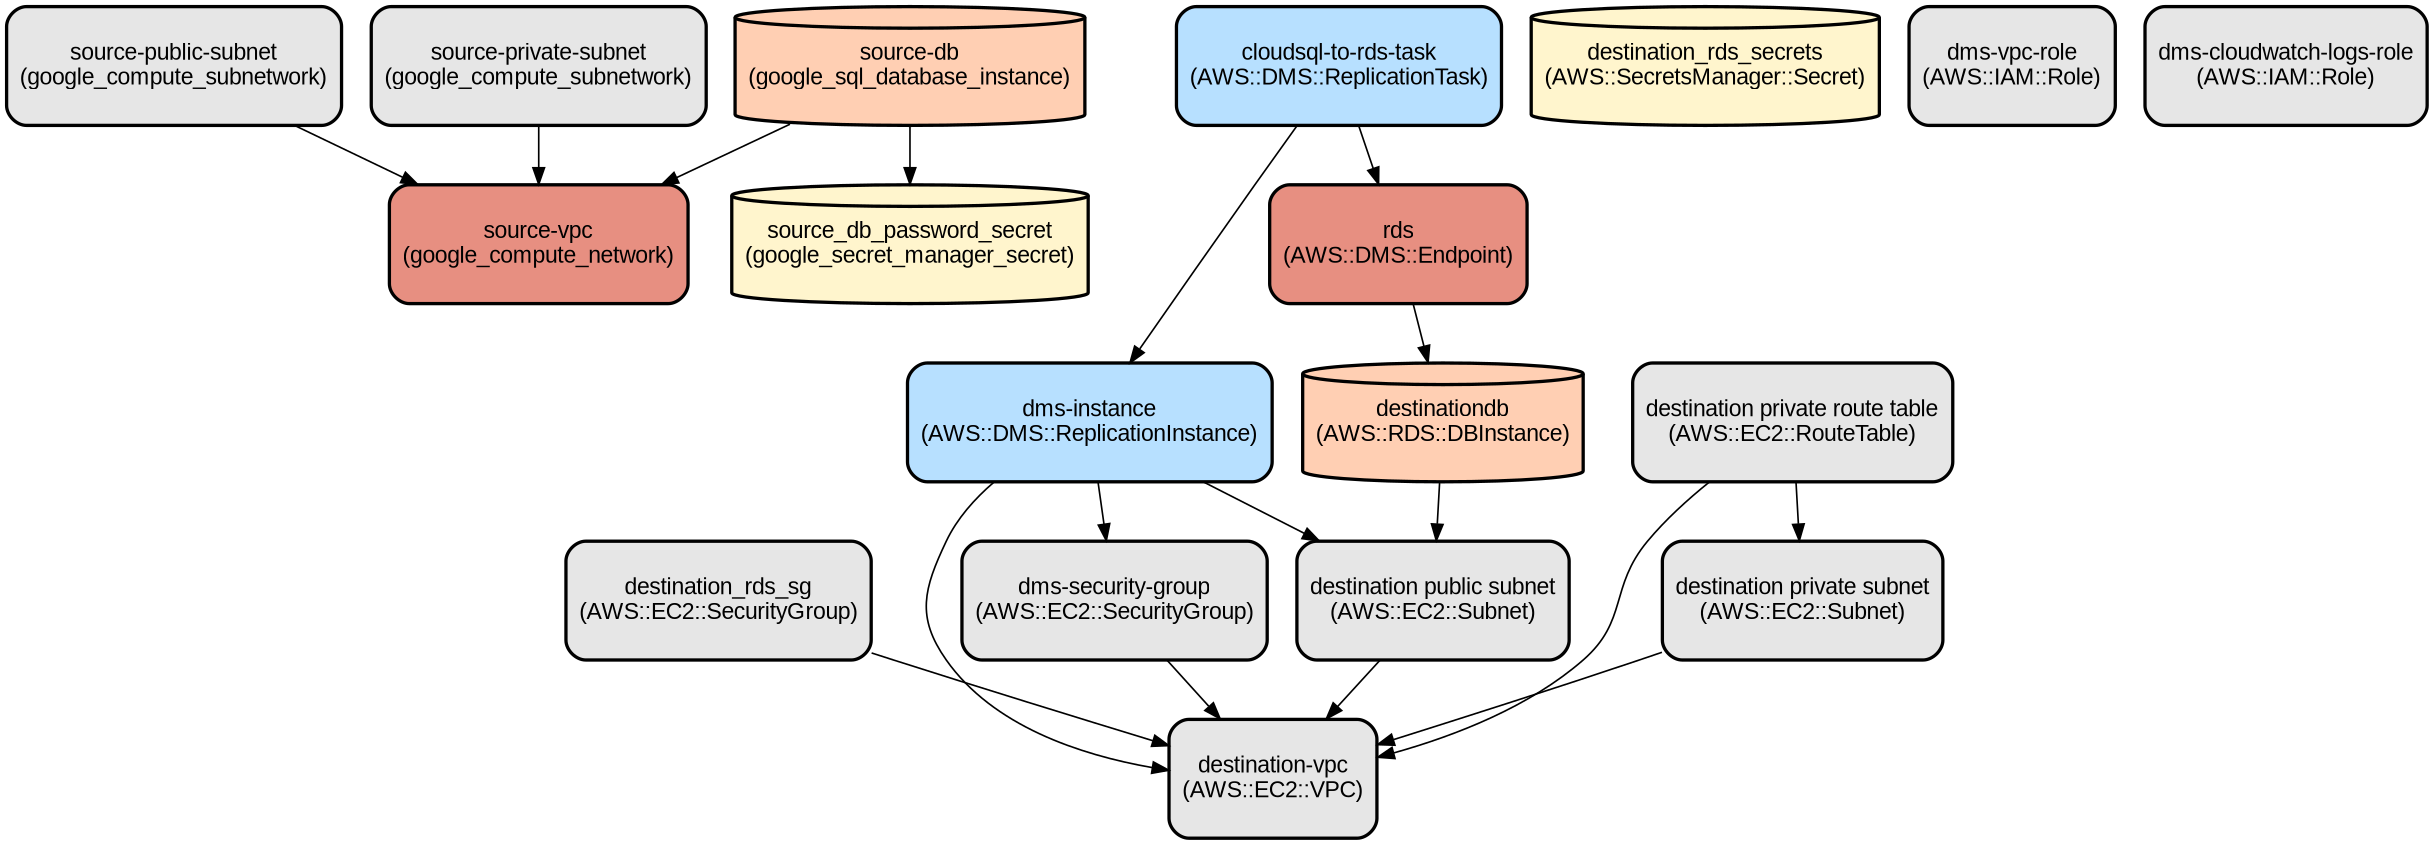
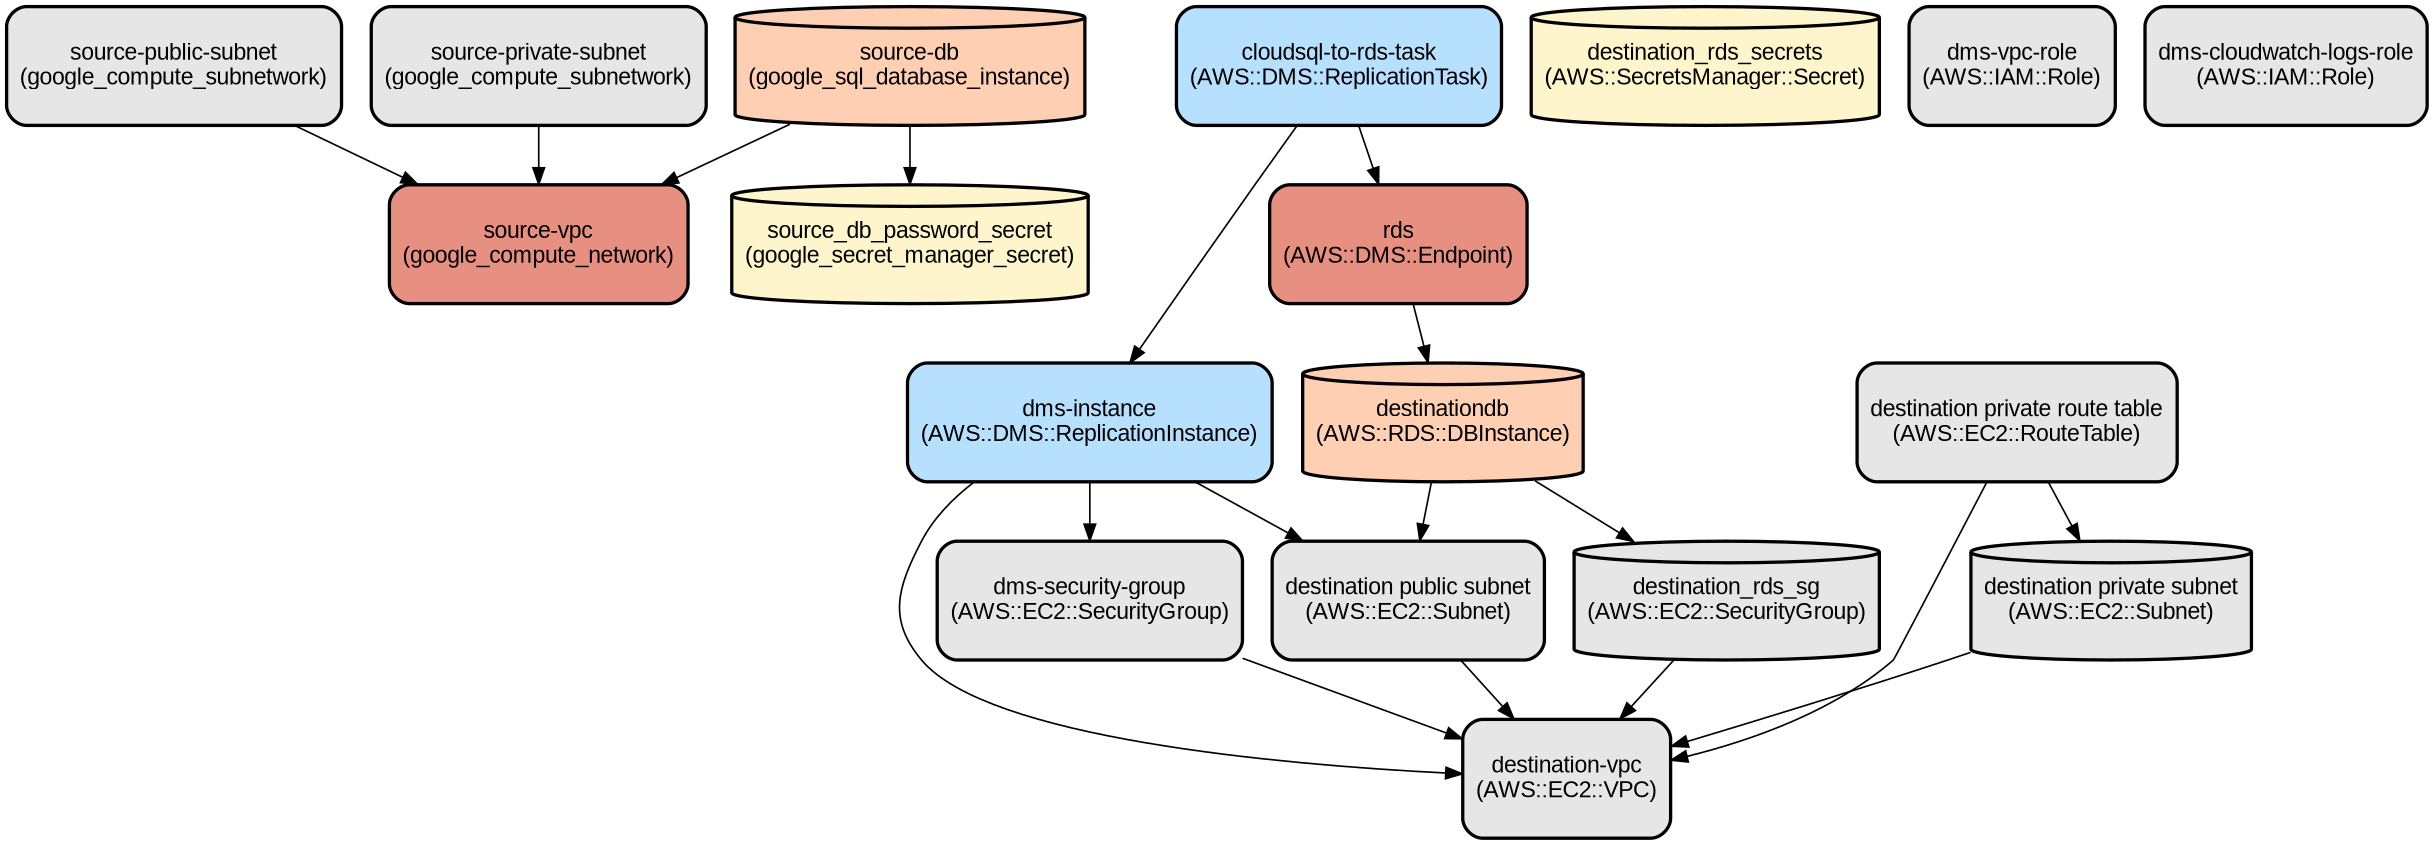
edge "destinationdb (AWS::RDS::DBInstance)" -> "destination_rds_sg (AWS::EC2::SecurityGroup)": added
node "destination_rds_sg (AWS::EC2::SecurityGroup)": shape box -> cylinder
node "destination private subnet (AWS::EC2::Subnet)": shape box -> cylinder
